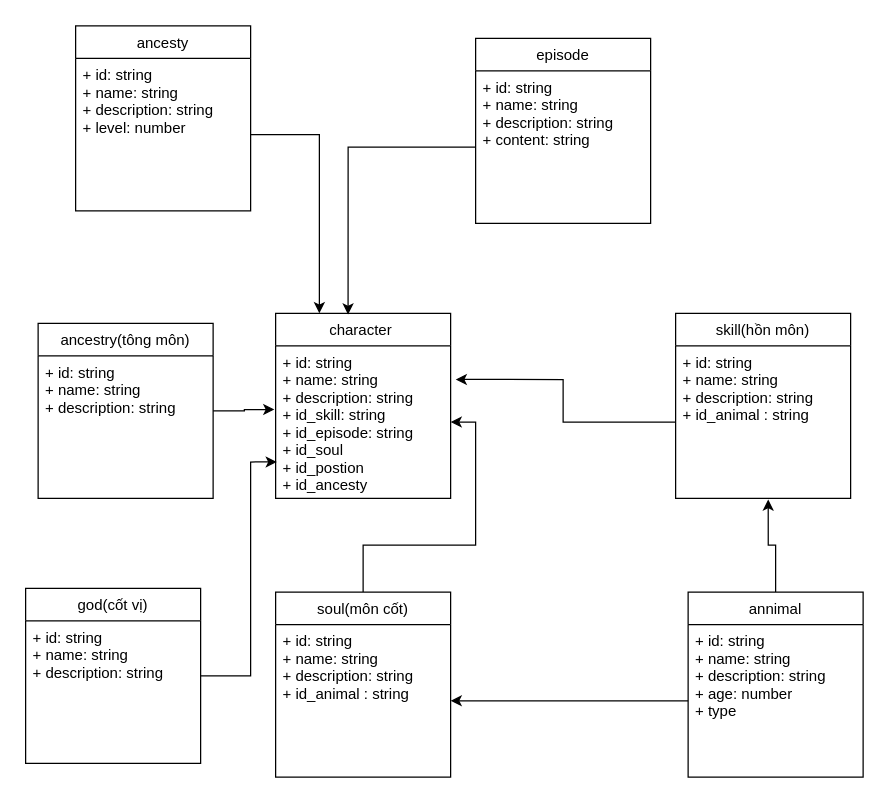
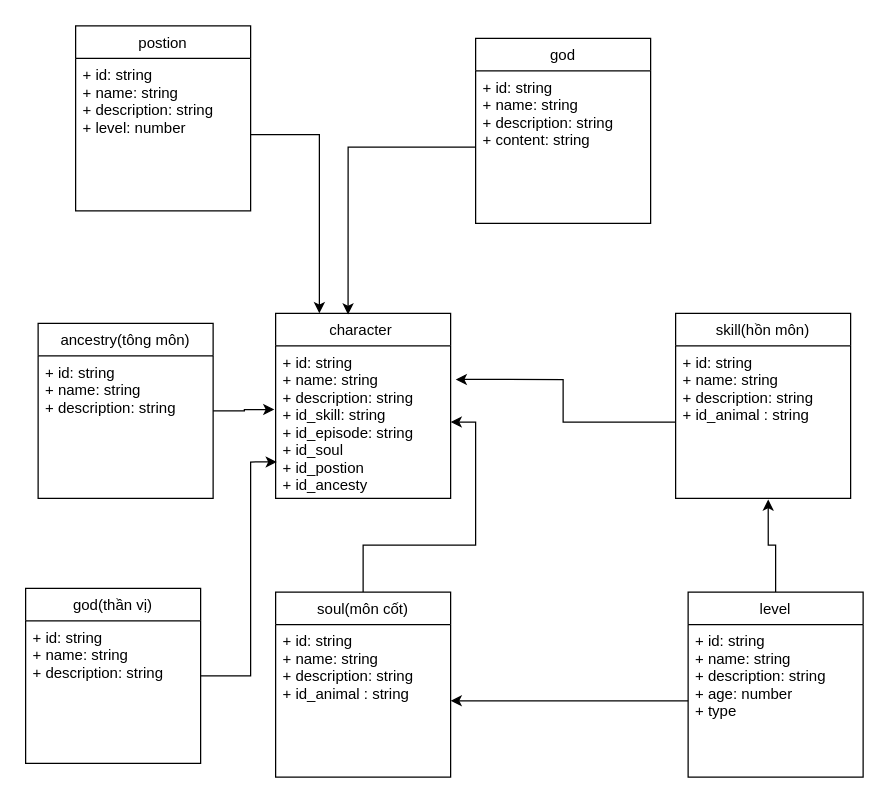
node "ancesty": label "ancesty" -> "postion"
node "episode": label "episode" -> "god"
node "god(cốt vị)": label "god(cốt vị)" -> "god(thần vị)"
node "annimal": label "annimal" -> "level"
